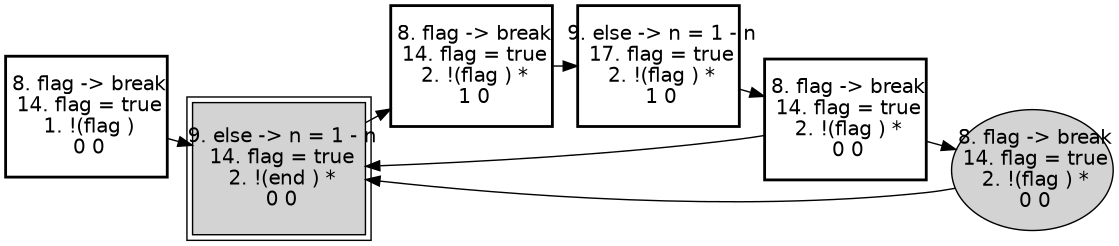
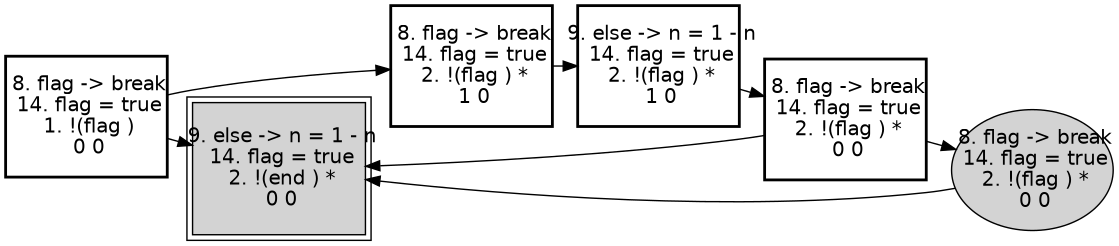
node "9. else -> n = 1 - n 17. flag = true 2. !(flag ) * 1 0": label "9. else -> n = 1 - n 17. flag = true 2. !(flag ) * 1 0" -> "9. else -> n = 1 - n 14. flag = true 2. !(flag ) * 1 0"
edge "9. else -> n = 1 - n 14. flag = true 2. !(end ) * 0 0" -> "8. flag -> break 14. flag = true 2. !(flag ) * 1 0": now "8. flag -> break 14. flag = true 1. !(flag ) 0 0" -> "8. flag -> break 14. flag = true 2. !(flag ) * 1 0"
